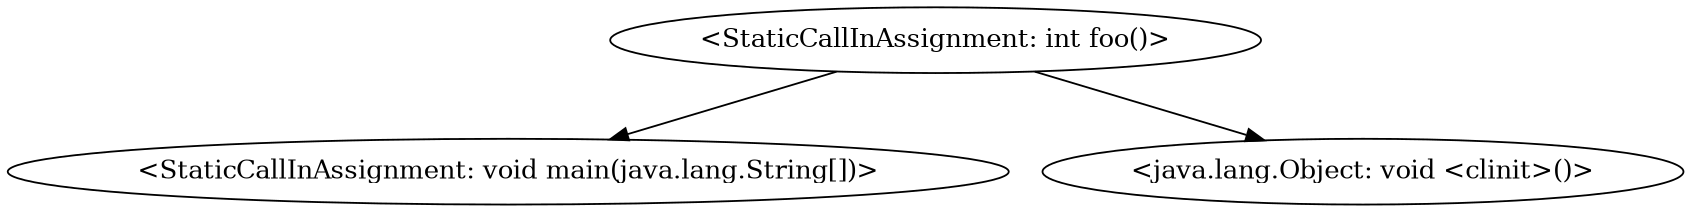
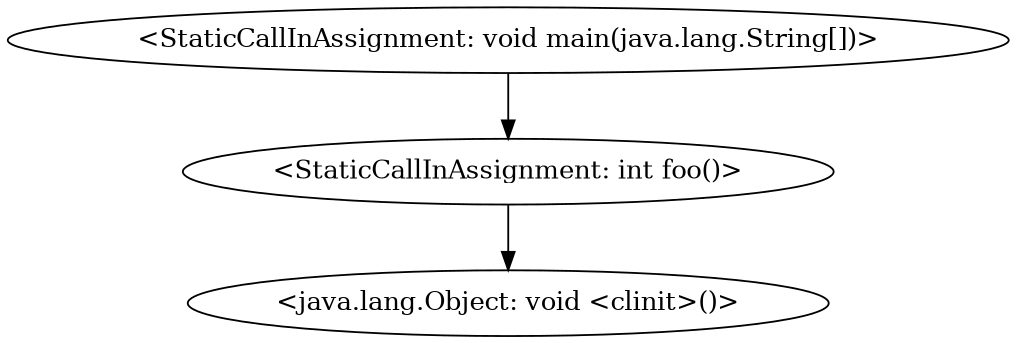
edge "<StaticCallInAssignment: int foo()>" -> "<StaticCallInAssignment: void main(java.lang.String[])>": reversed
